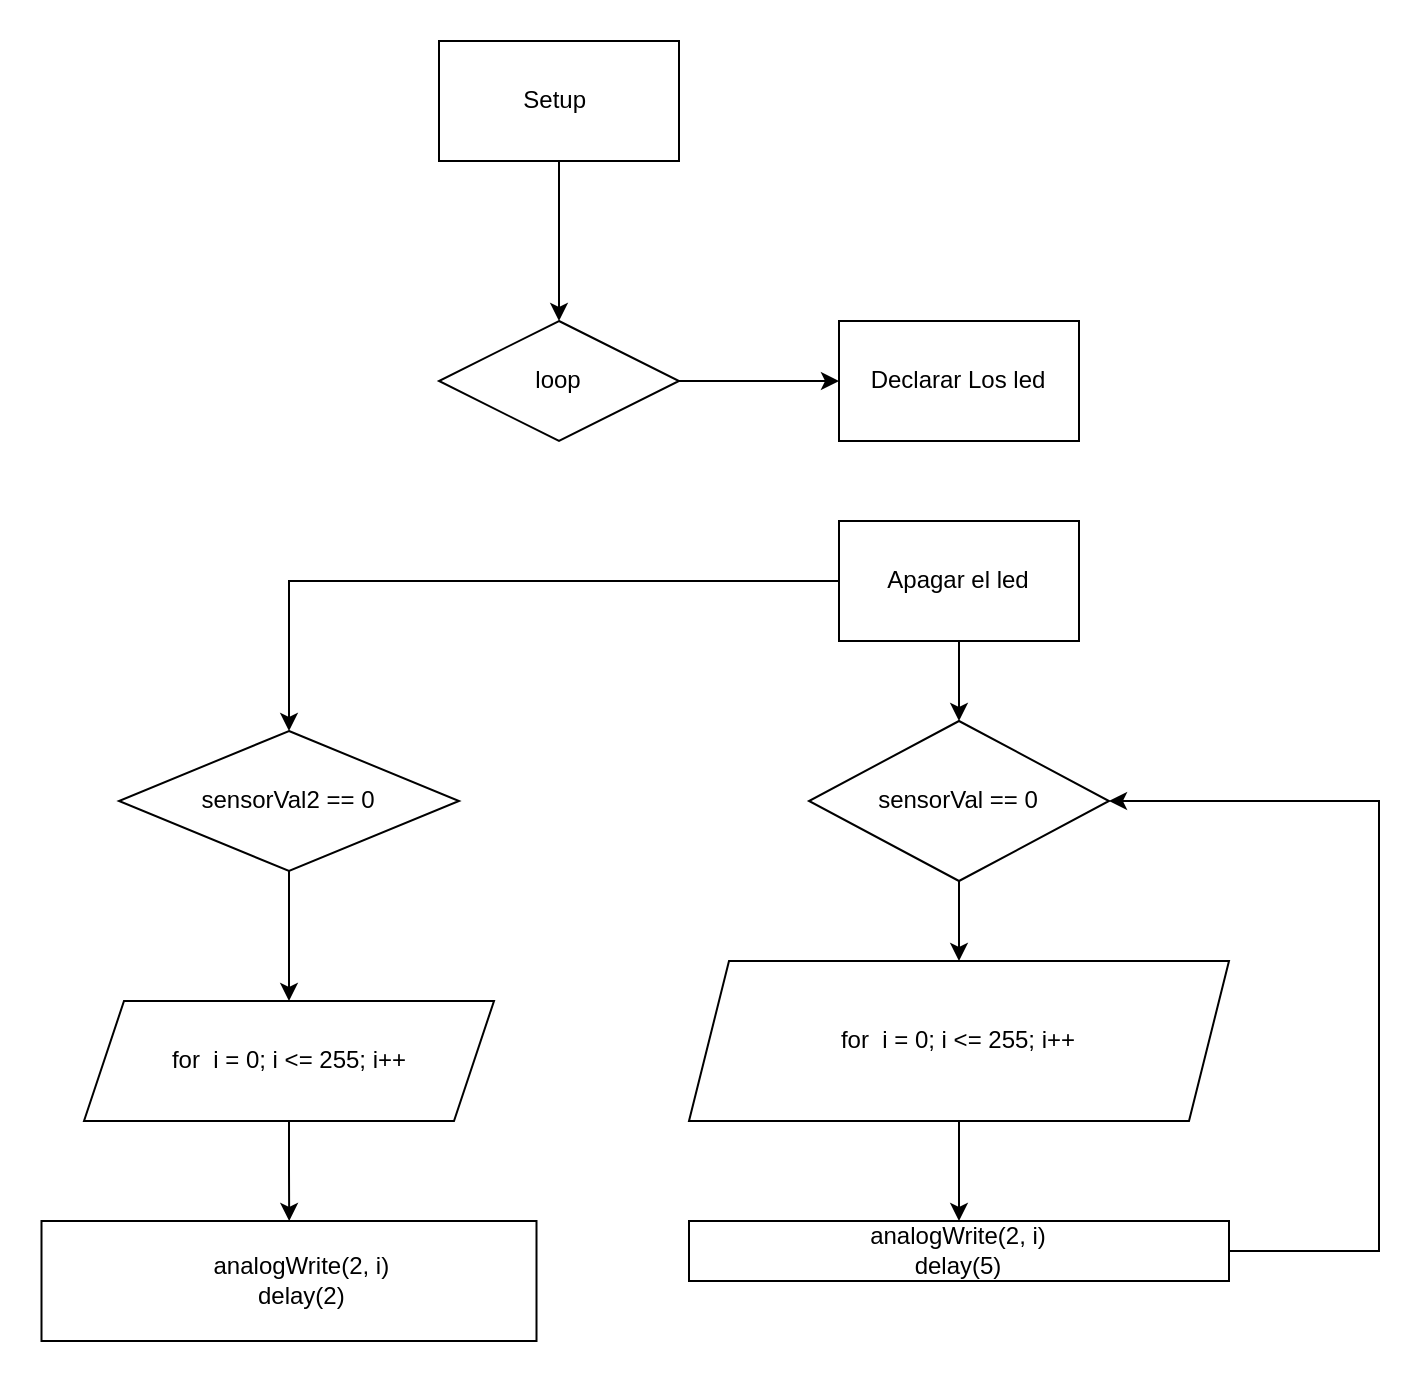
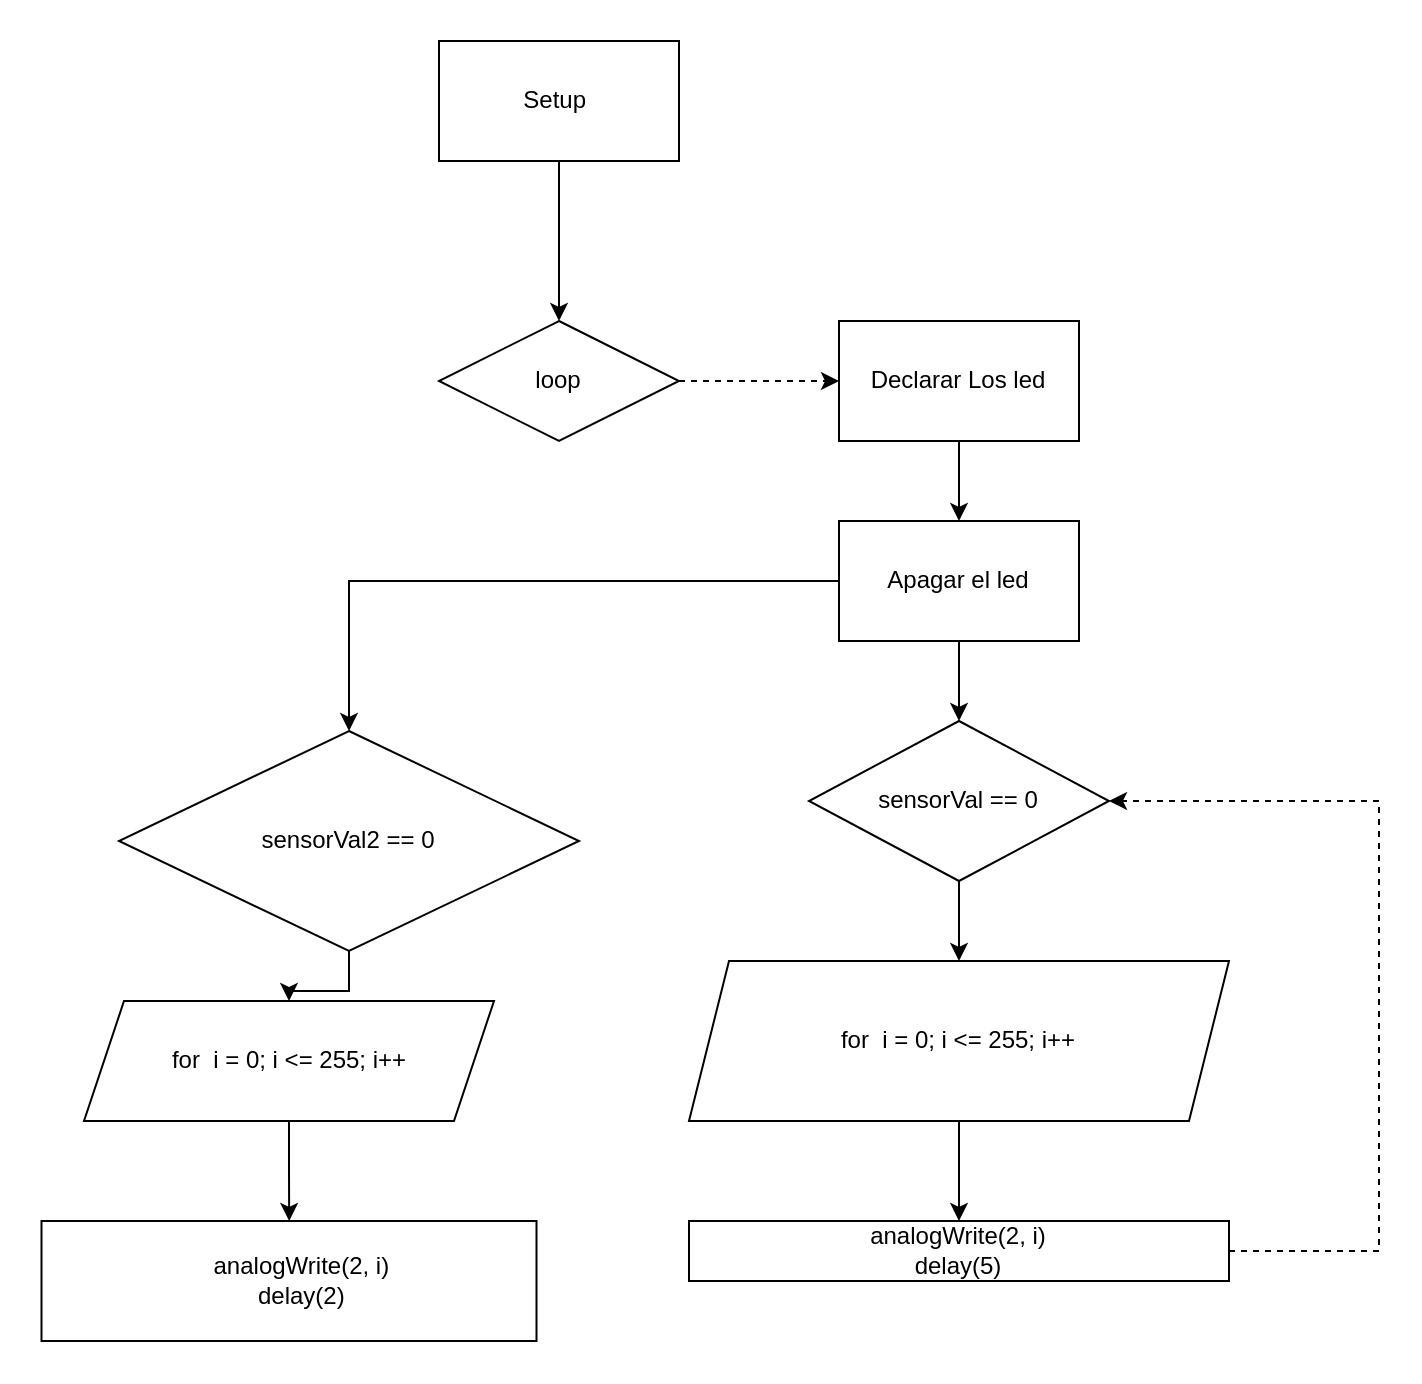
edge "loop" -> "Declarar Los led": style solid -> dashed
edge "Declarar Los led" -> "Apagar el led": added
node "sensorVal2 == 0": size 340x140 -> 460x220
edge "analogWrite(2, i) delay(5)" -> "sensorVal == 0": style solid -> dashed
